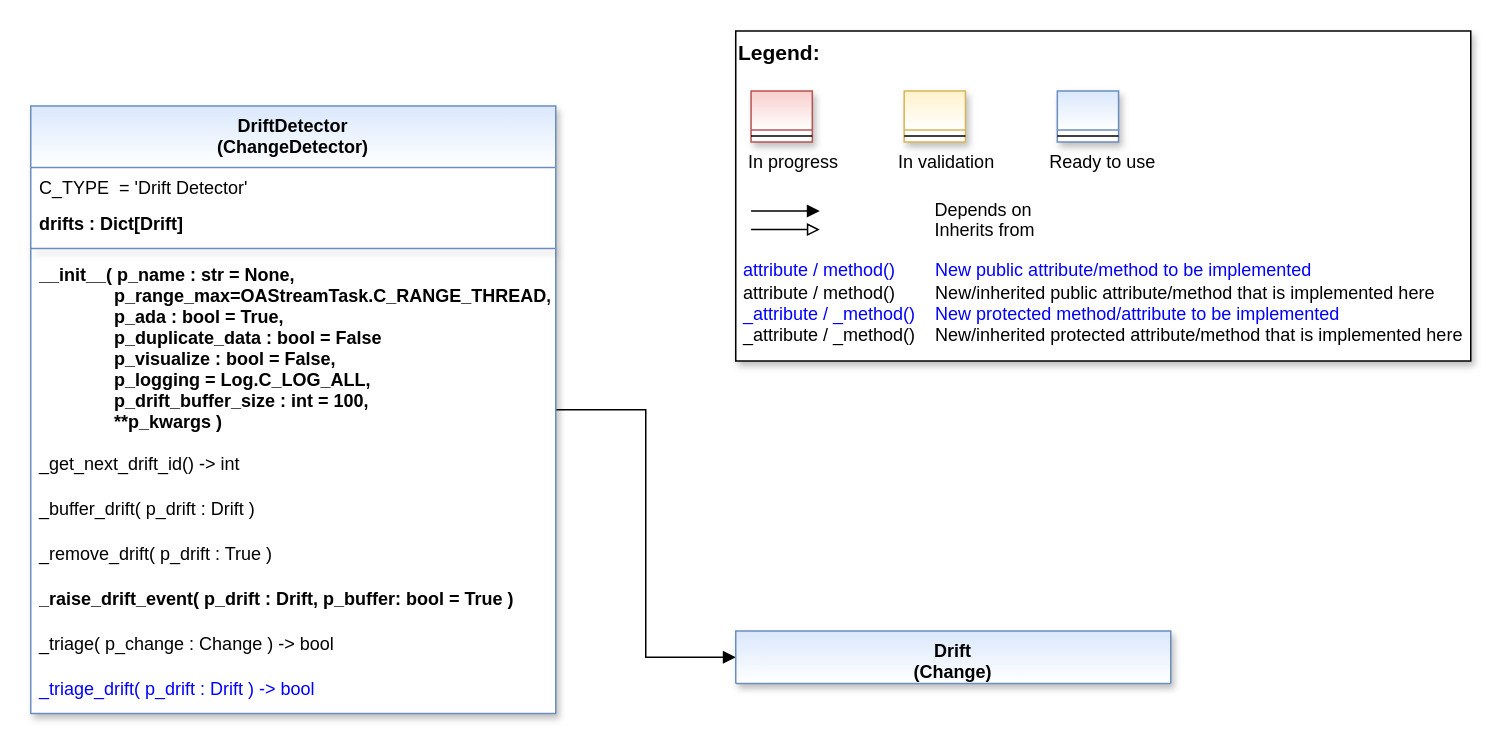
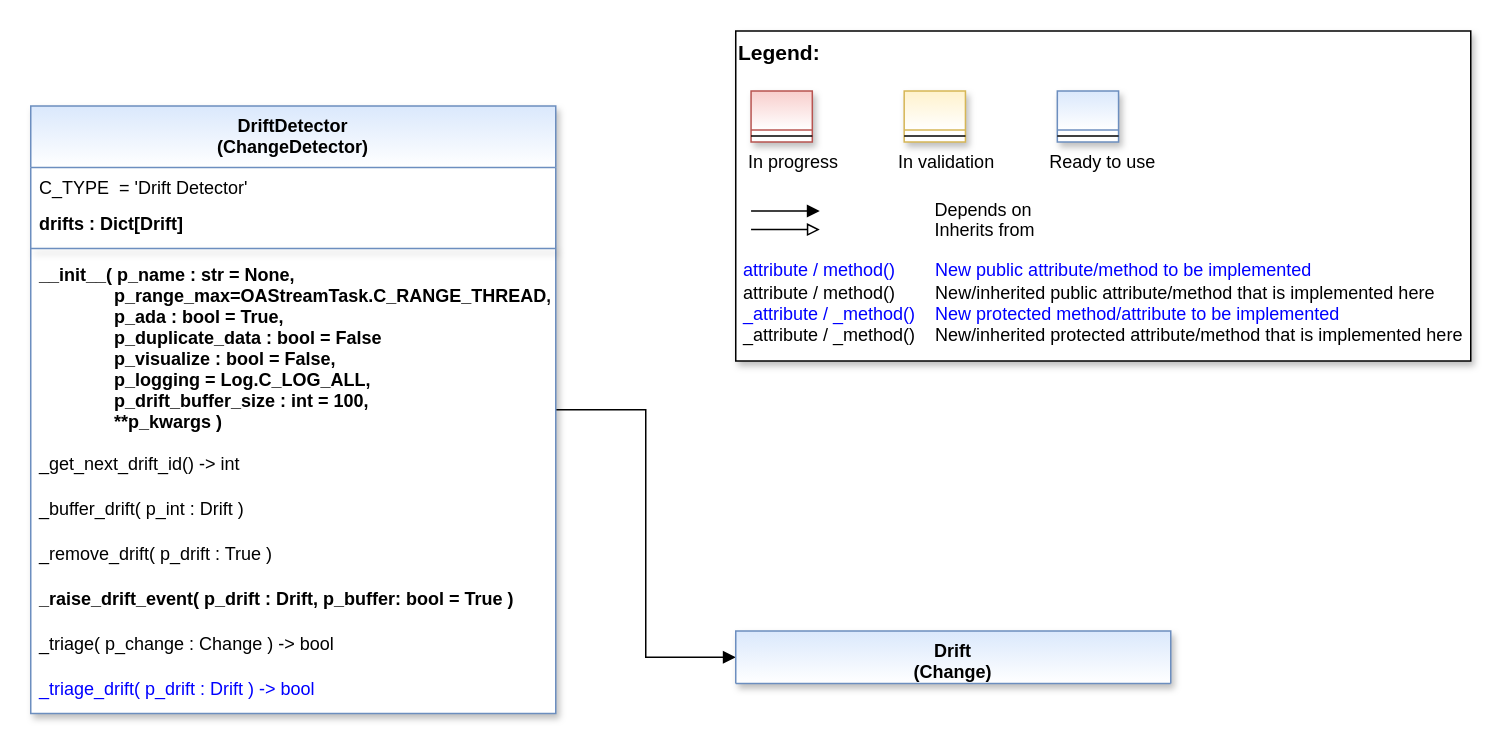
node "_buffer_drift( p_drift : Drift )": label "_buffer_drift( p_drift : Drift )" -> "_buffer_drift( p_int : Drift )"
